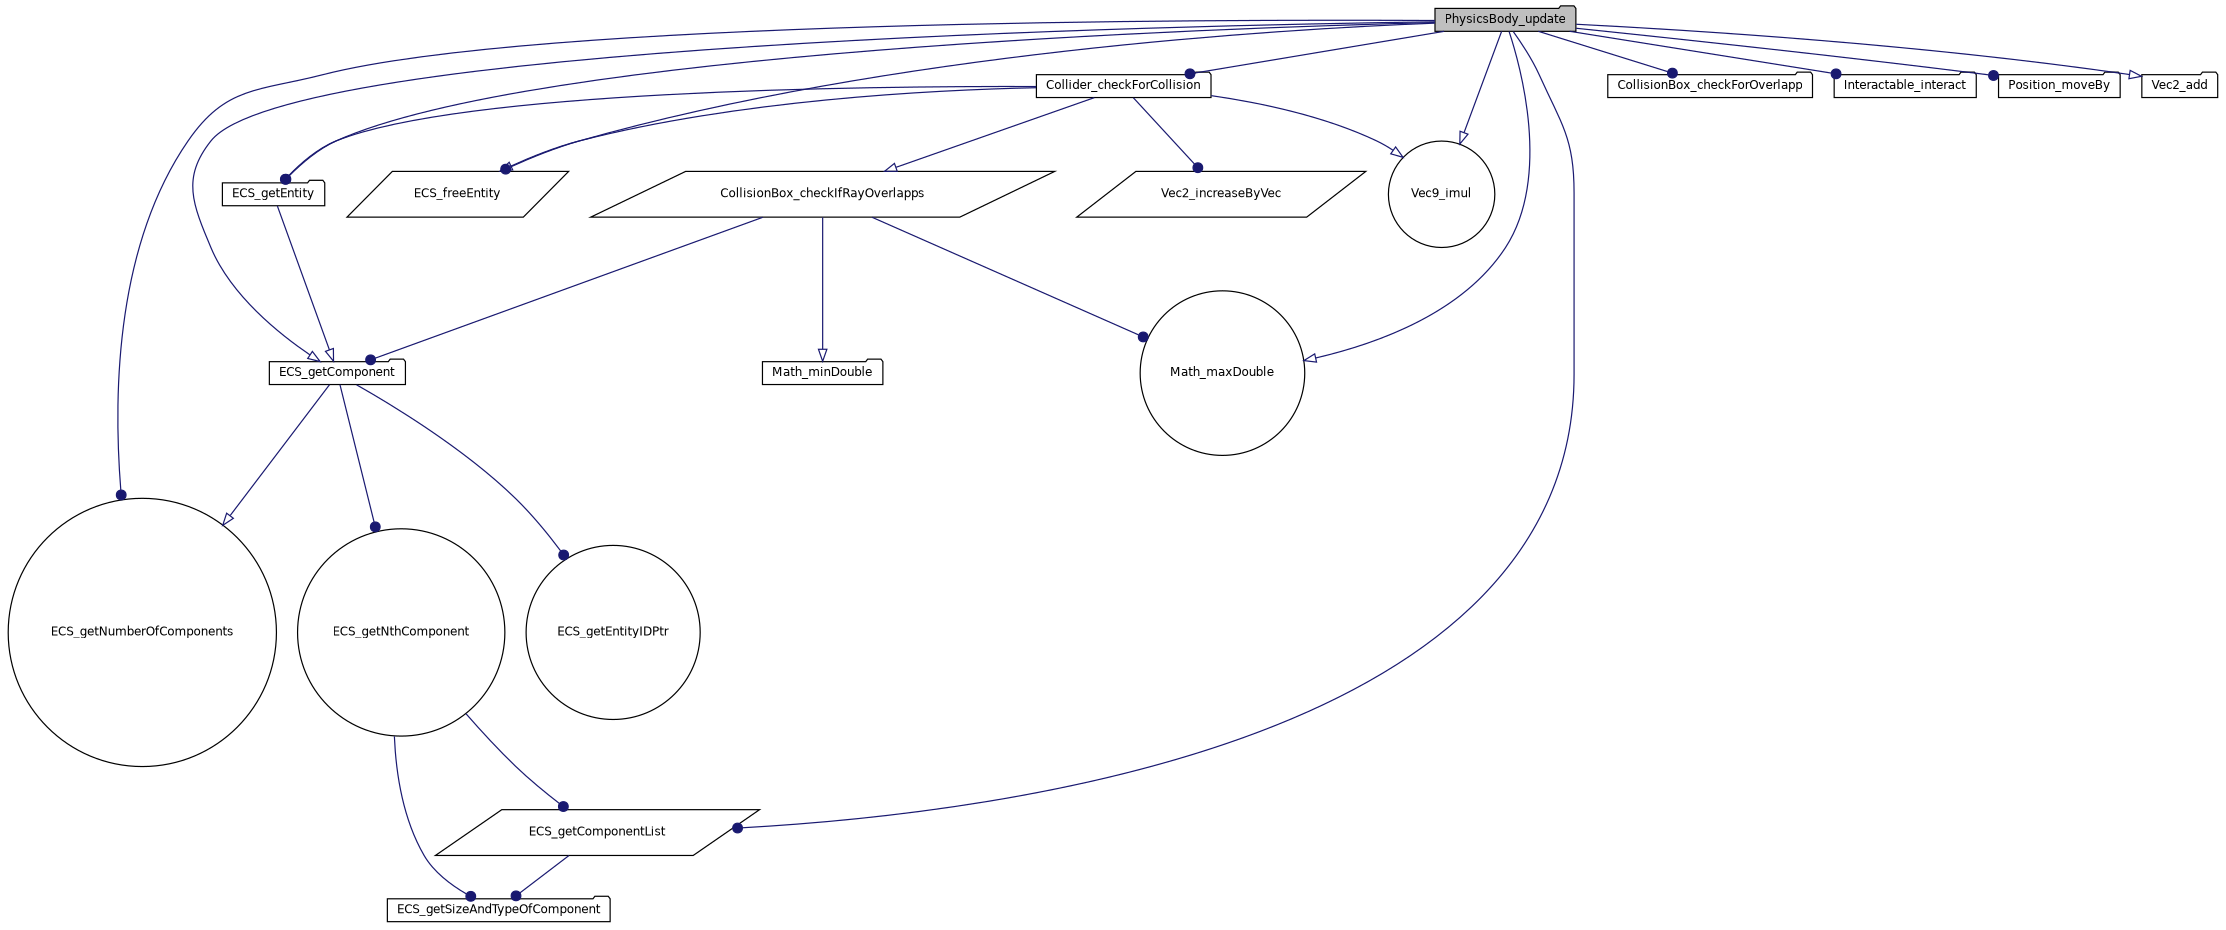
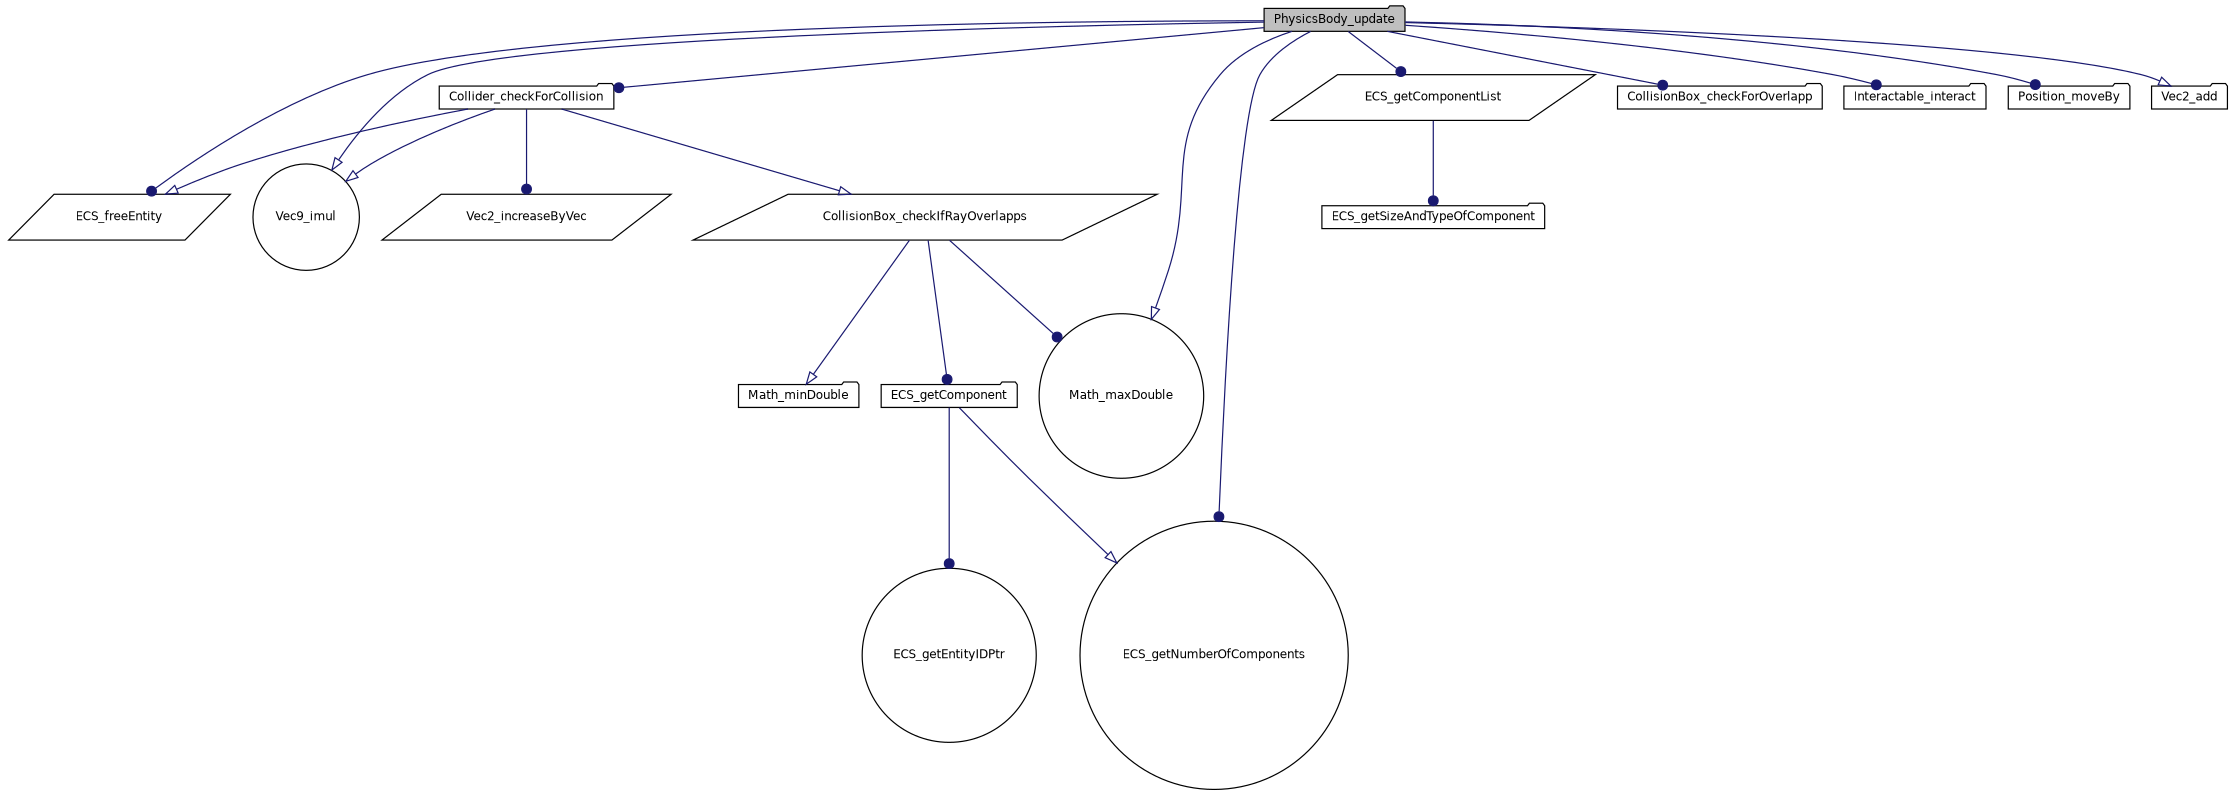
edge "PhysicsBody_update" -> "ECS_getComponent": removed
node "ECS_getEntity": removed
node "ECS_getNthComponent": removed
